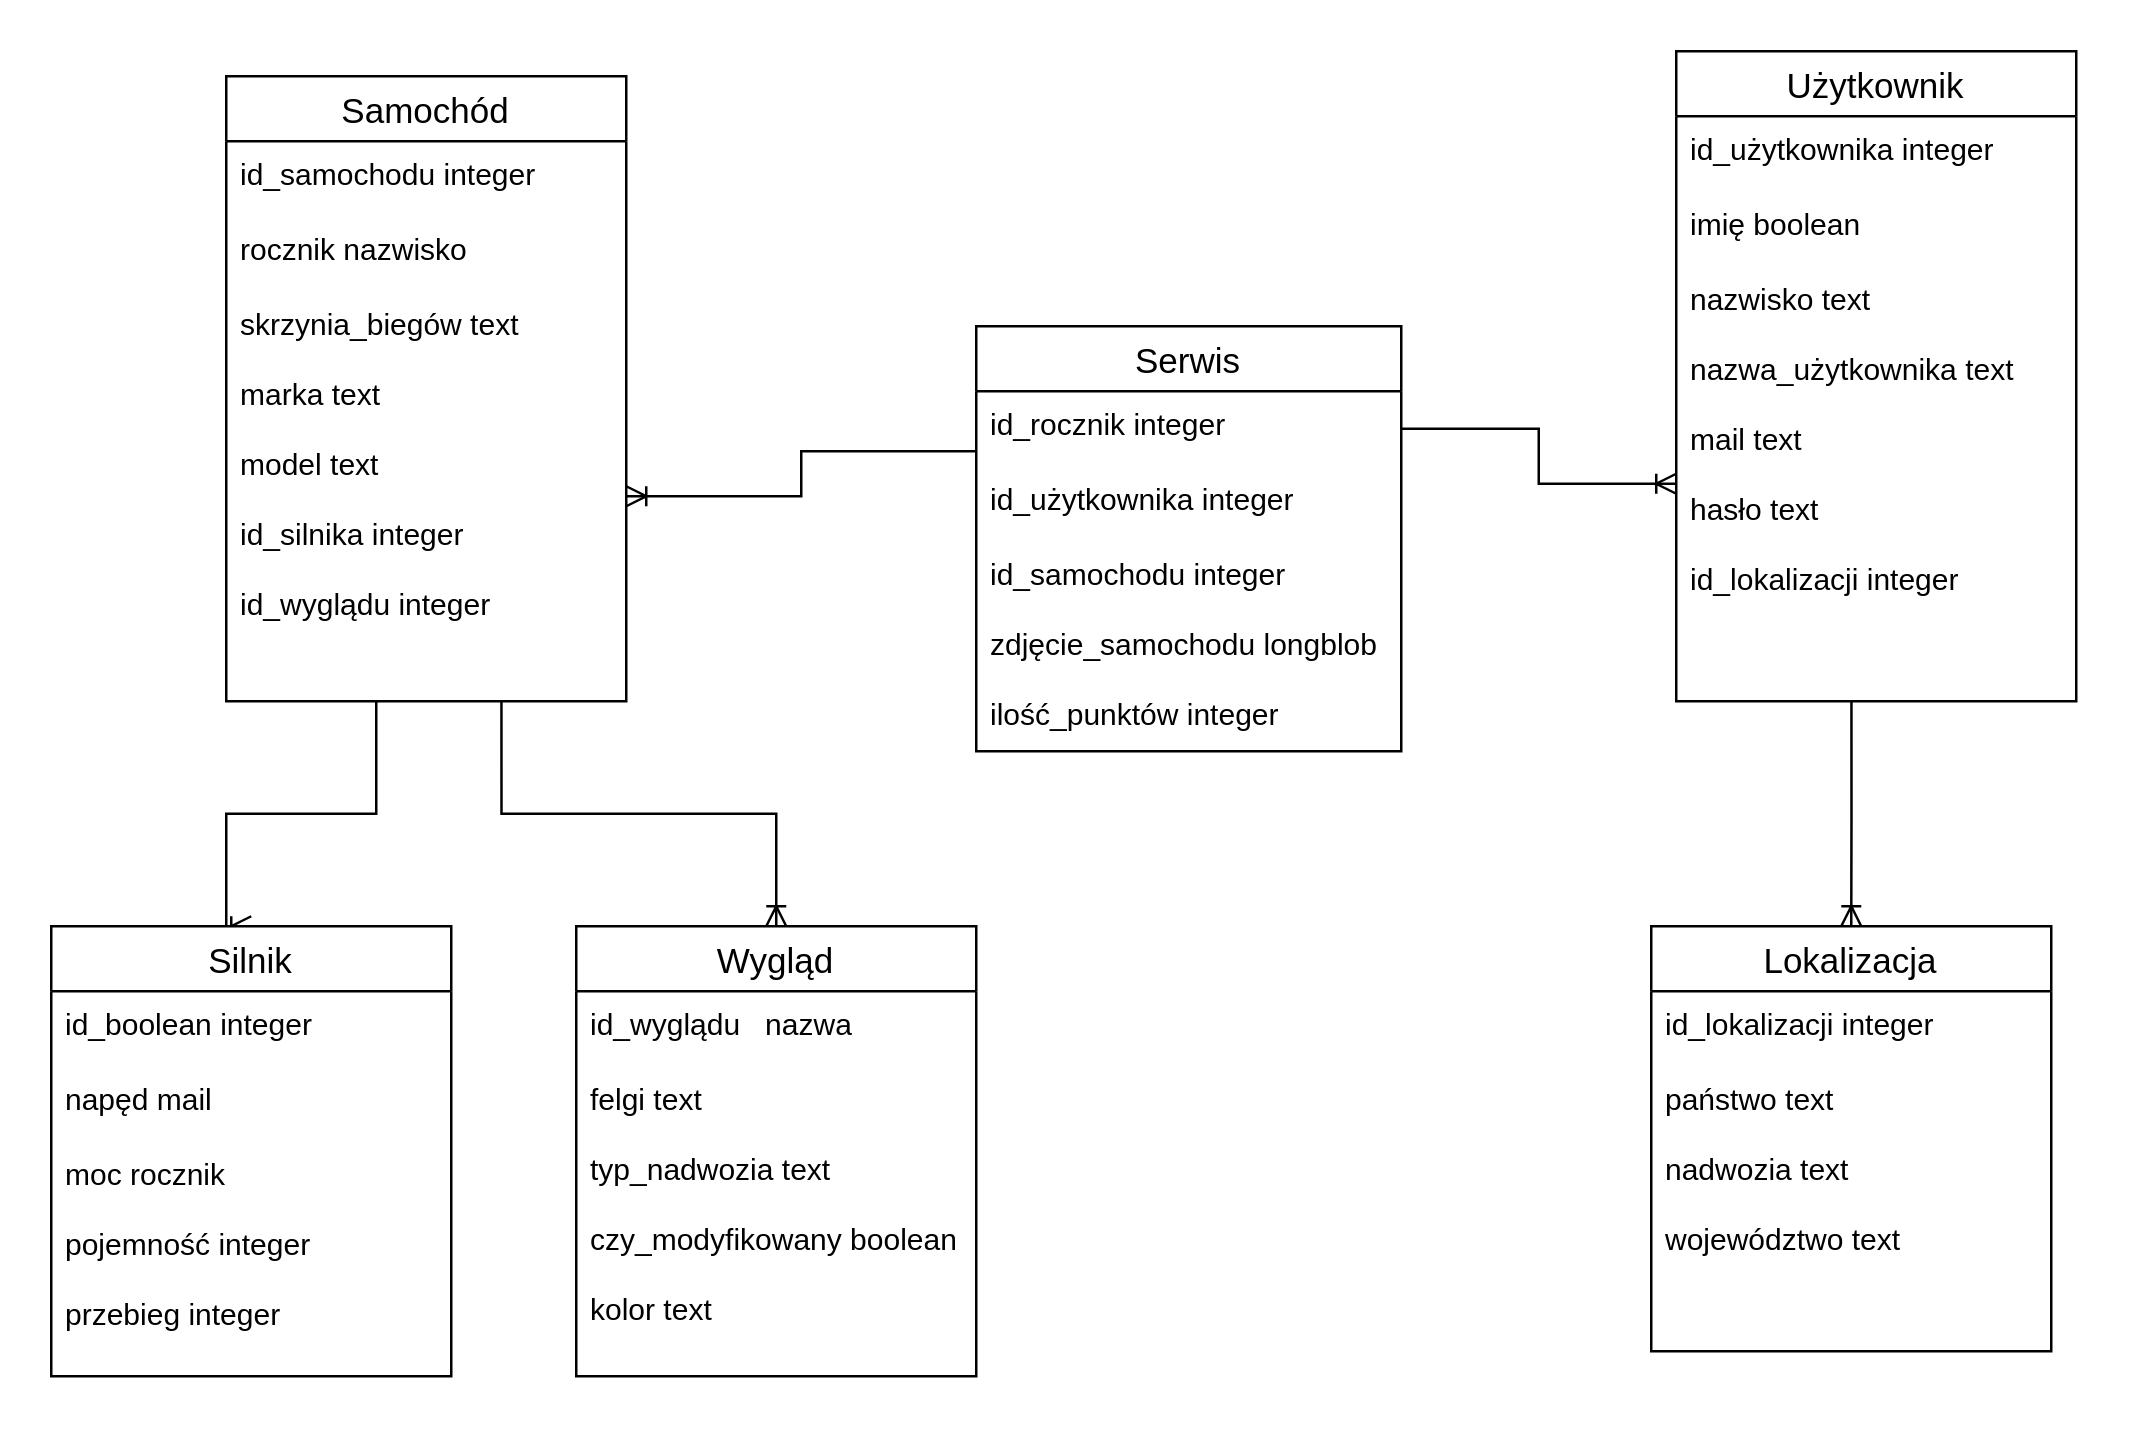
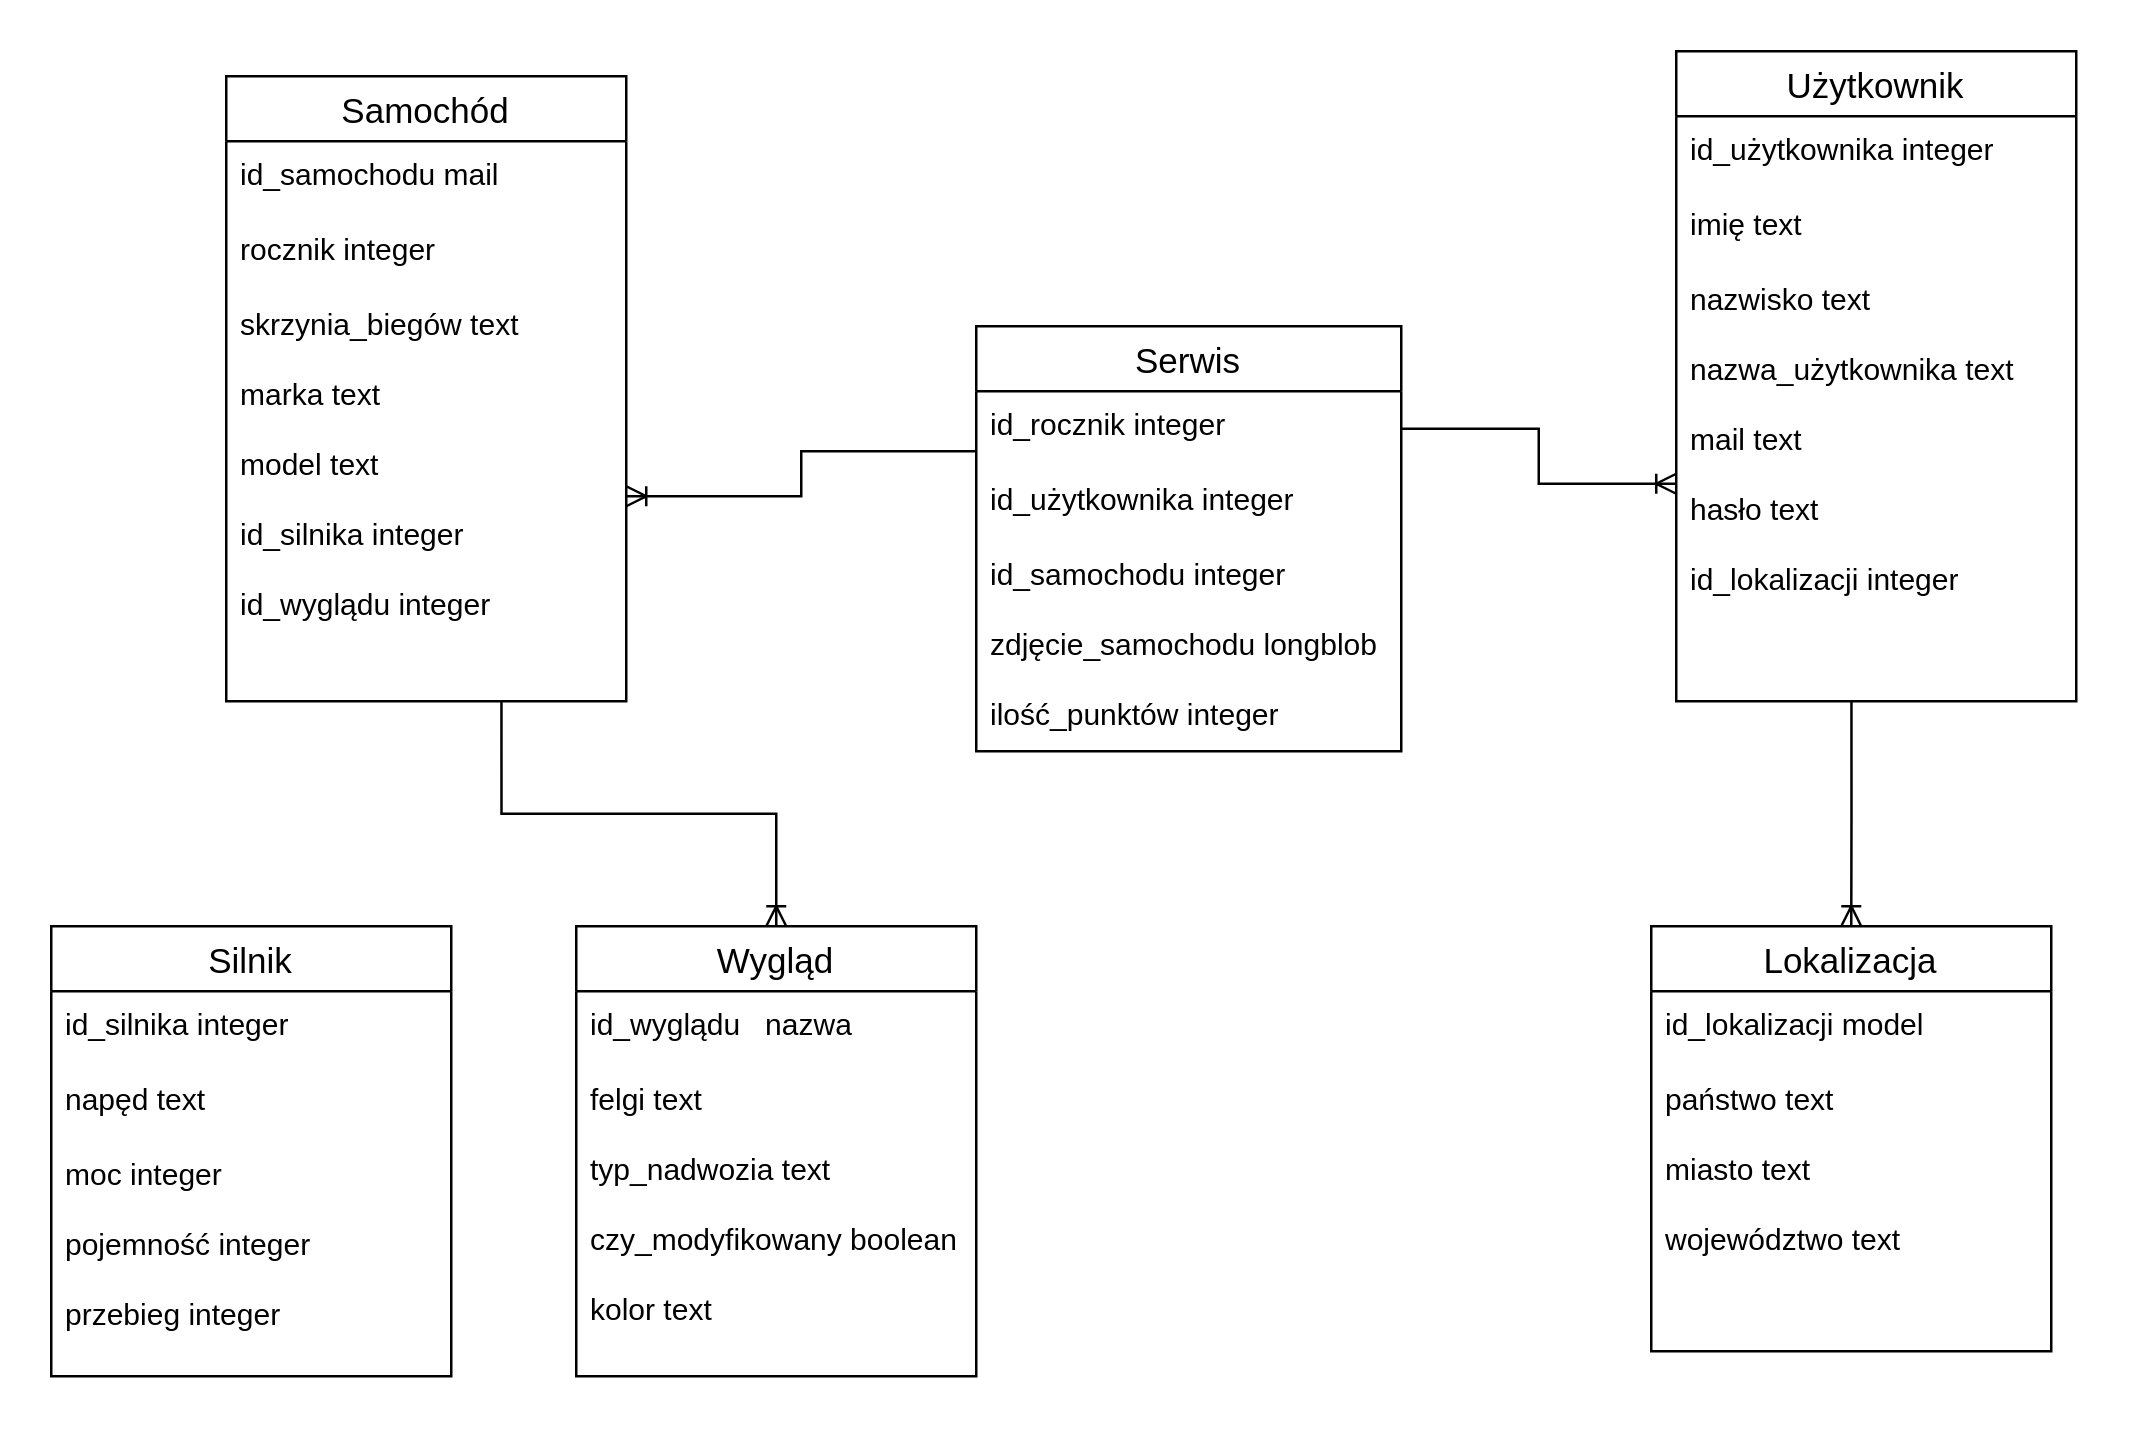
node "id_samochodu integer": label "id_samochodu integer" -> "id_samochodu mail"
node "imię boolean": label "imię boolean" -> "imię text"
node "rocznik nazwisko": label "rocznik nazwisko" -> "rocznik integer"
edge "Samochód" -> "Silnik": removed
node "id_boolean integer": label "id_boolean integer" -> "id_silnika integer"
node "id_lokalizacji integer": label "id_lokalizacji integer" -> "id_lokalizacji model"
node "napęd mail": label "napęd mail" -> "napęd text"
node "państwo text nadwozia text województwo text": label "państwo text nadwozia text województwo text" -> "państwo text miasto text województwo text"
node "moc rocznik pojemność integer przebieg integer": label "moc rocznik pojemność integer przebieg integer" -> "moc integer pojemność integer przebieg integer"
